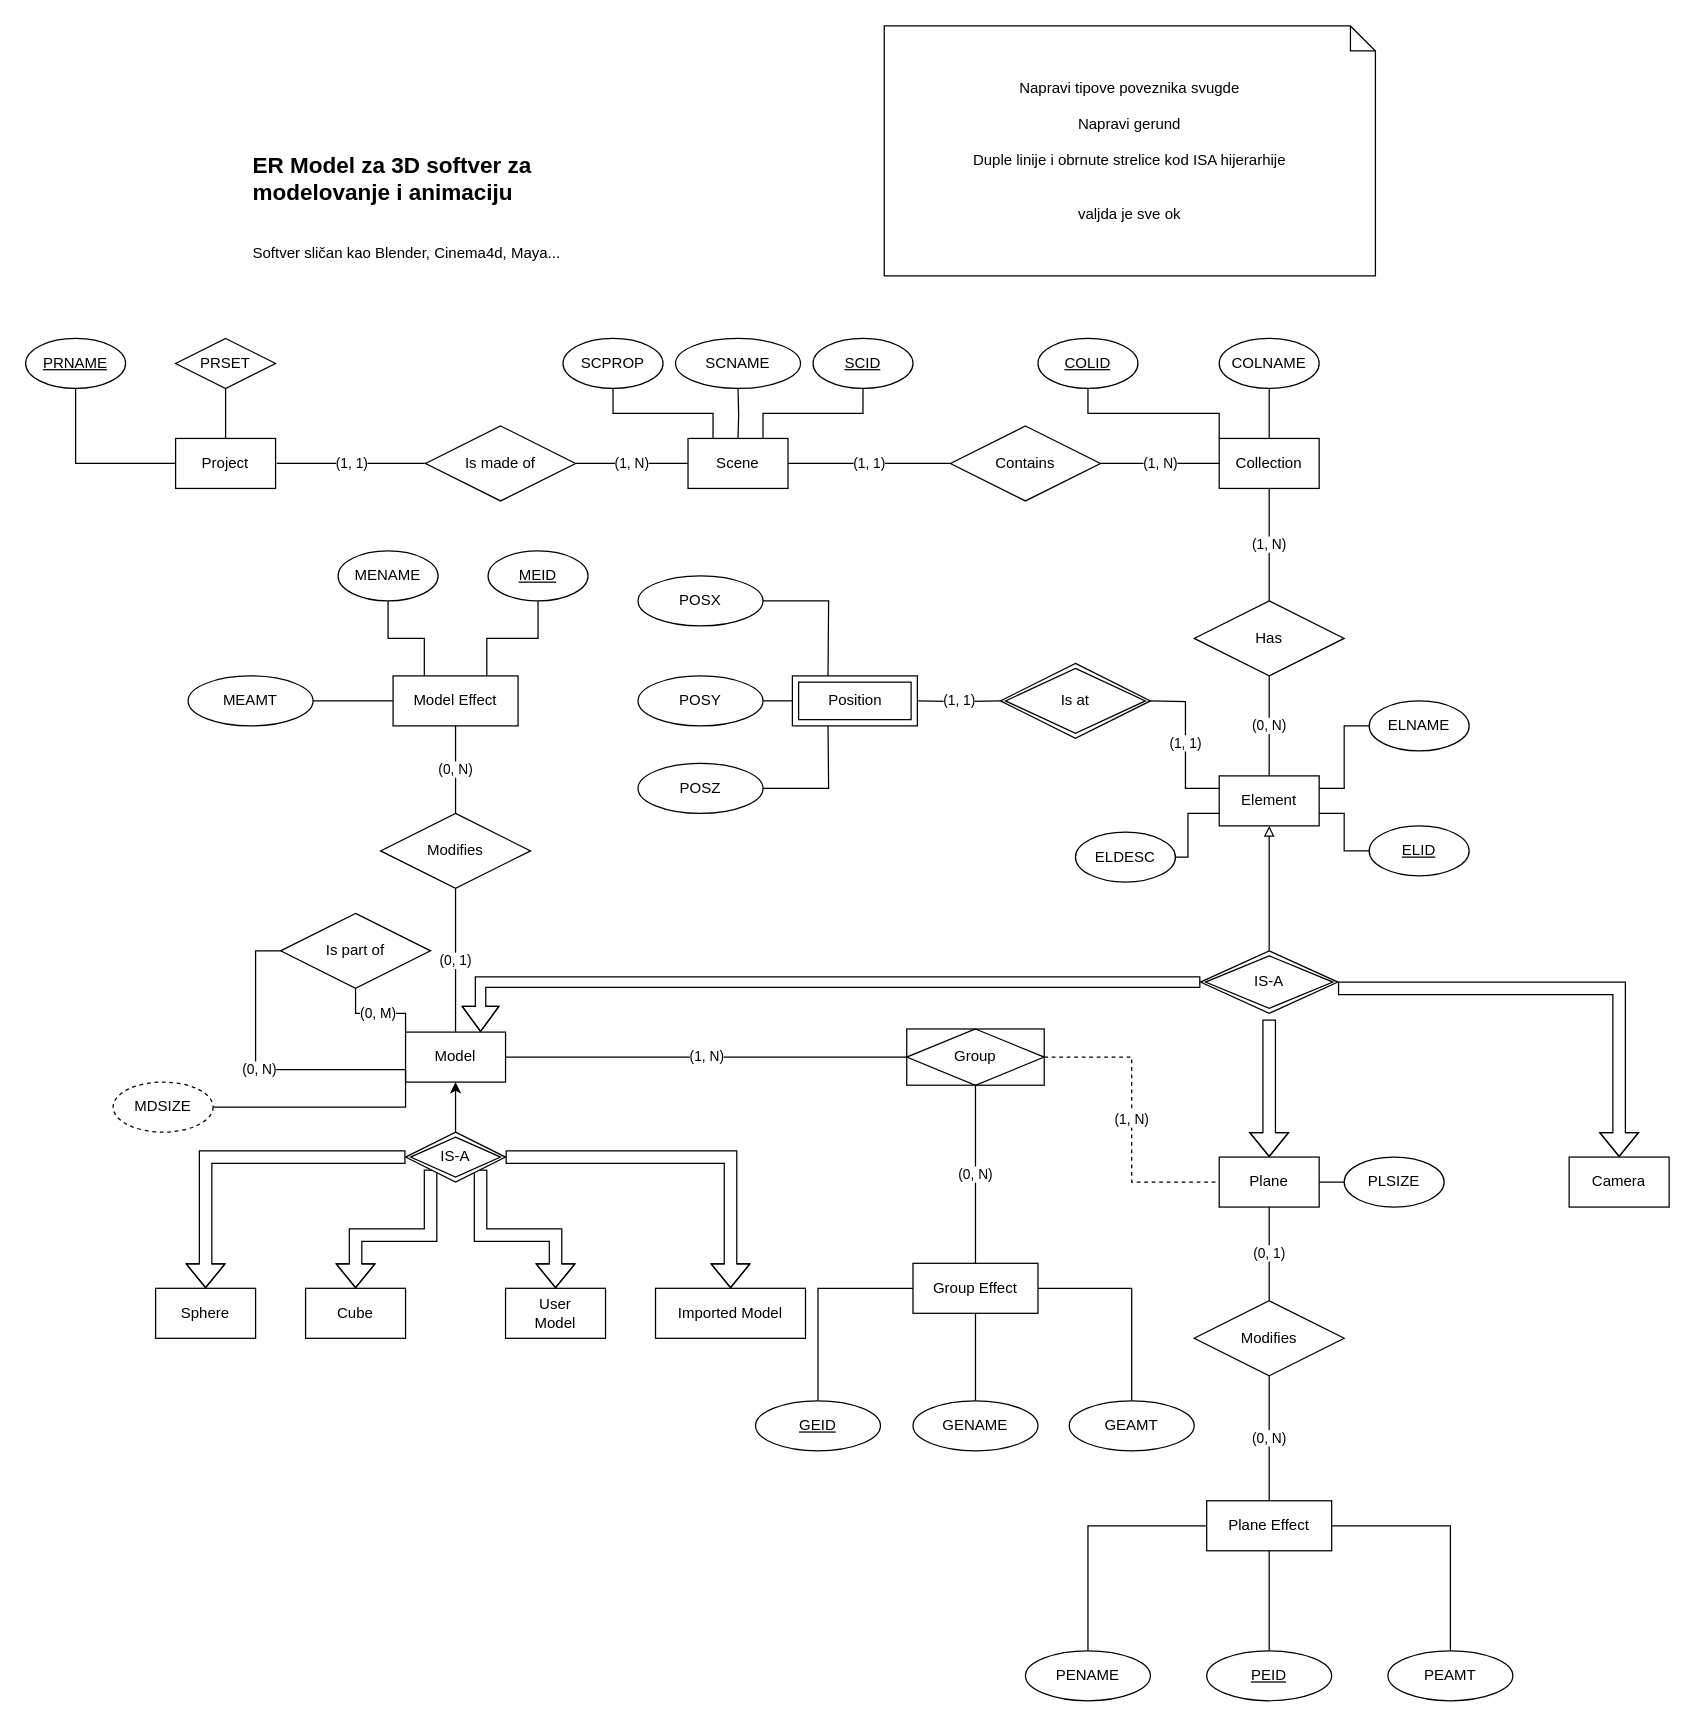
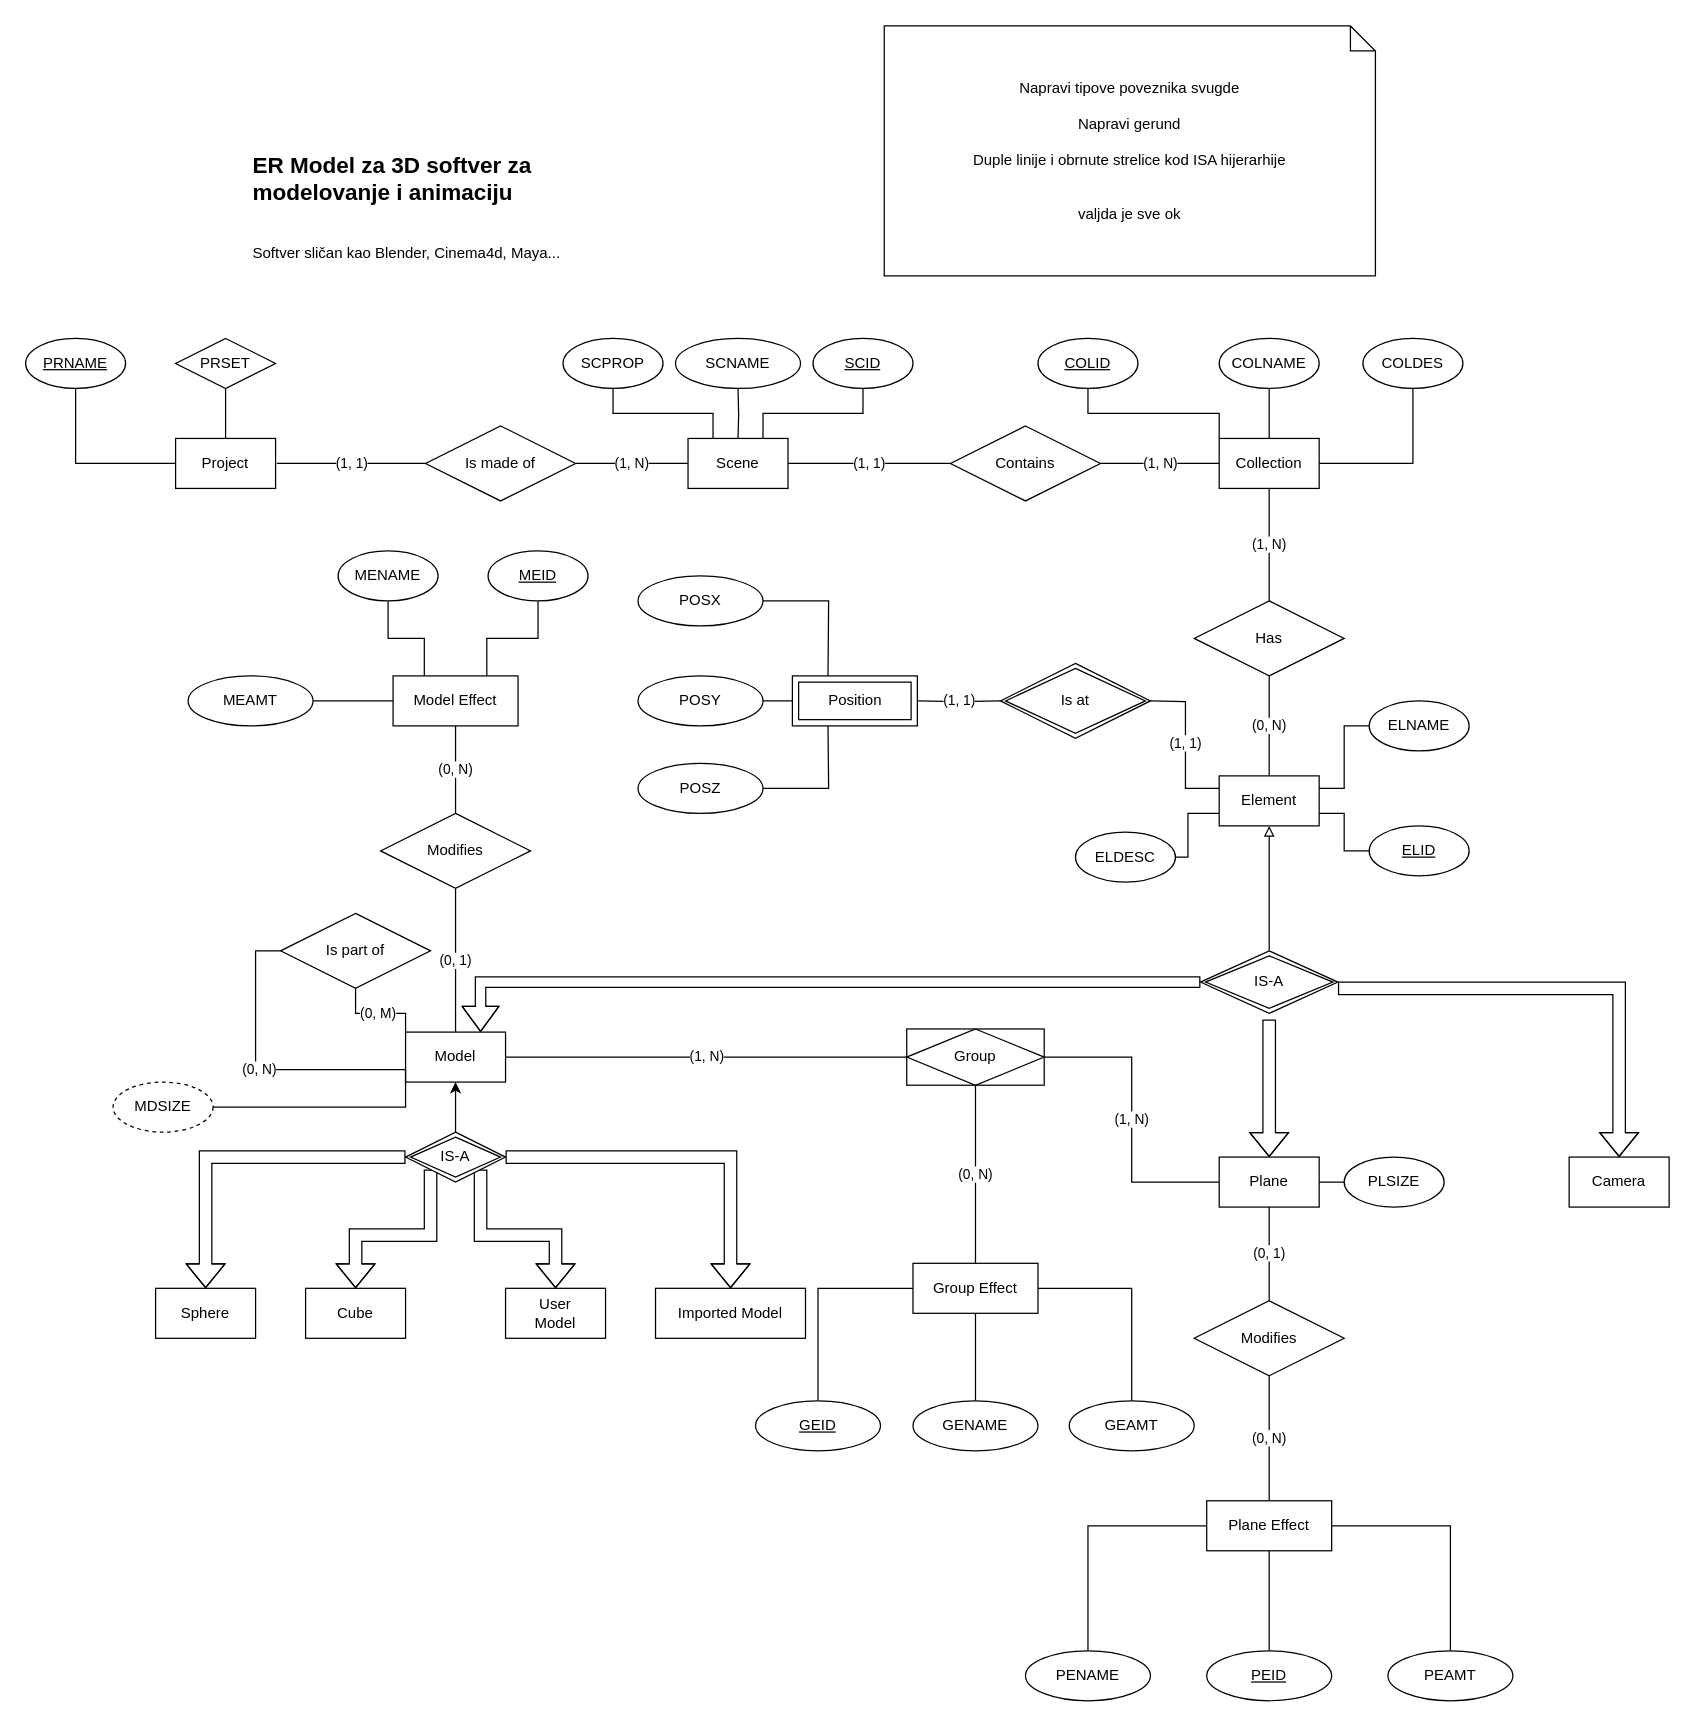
node "COLDES": added
edge "COLDES" -- "Collection": added
edge "Group" -- "Plane": style dashed -> solid
